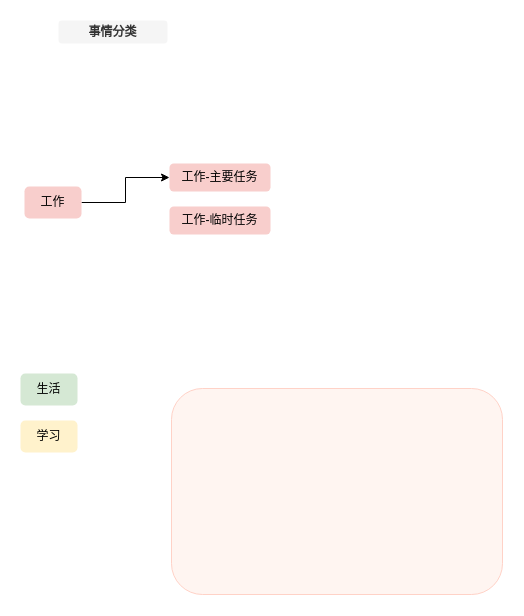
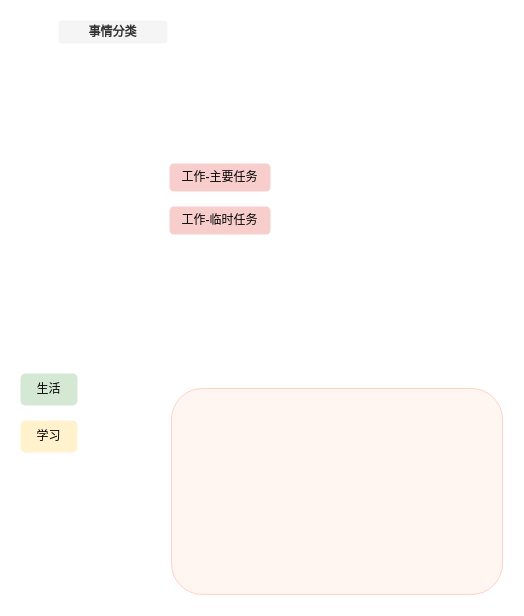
edge "工作" -> "工作-主要任务": removed
node "工作": removed
